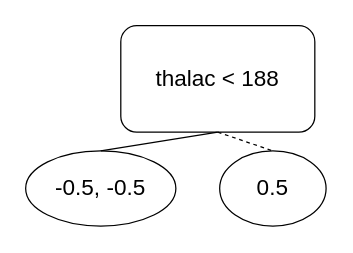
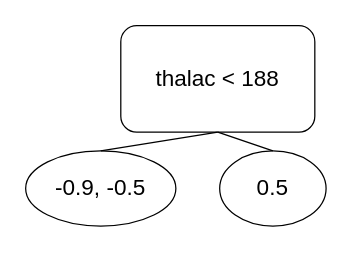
edge "thalac < 188" -- "0.5": style dashed -> solid
node "-0.5, -0.5": label "-0.5, -0.5" -> "-0.9, -0.5"
